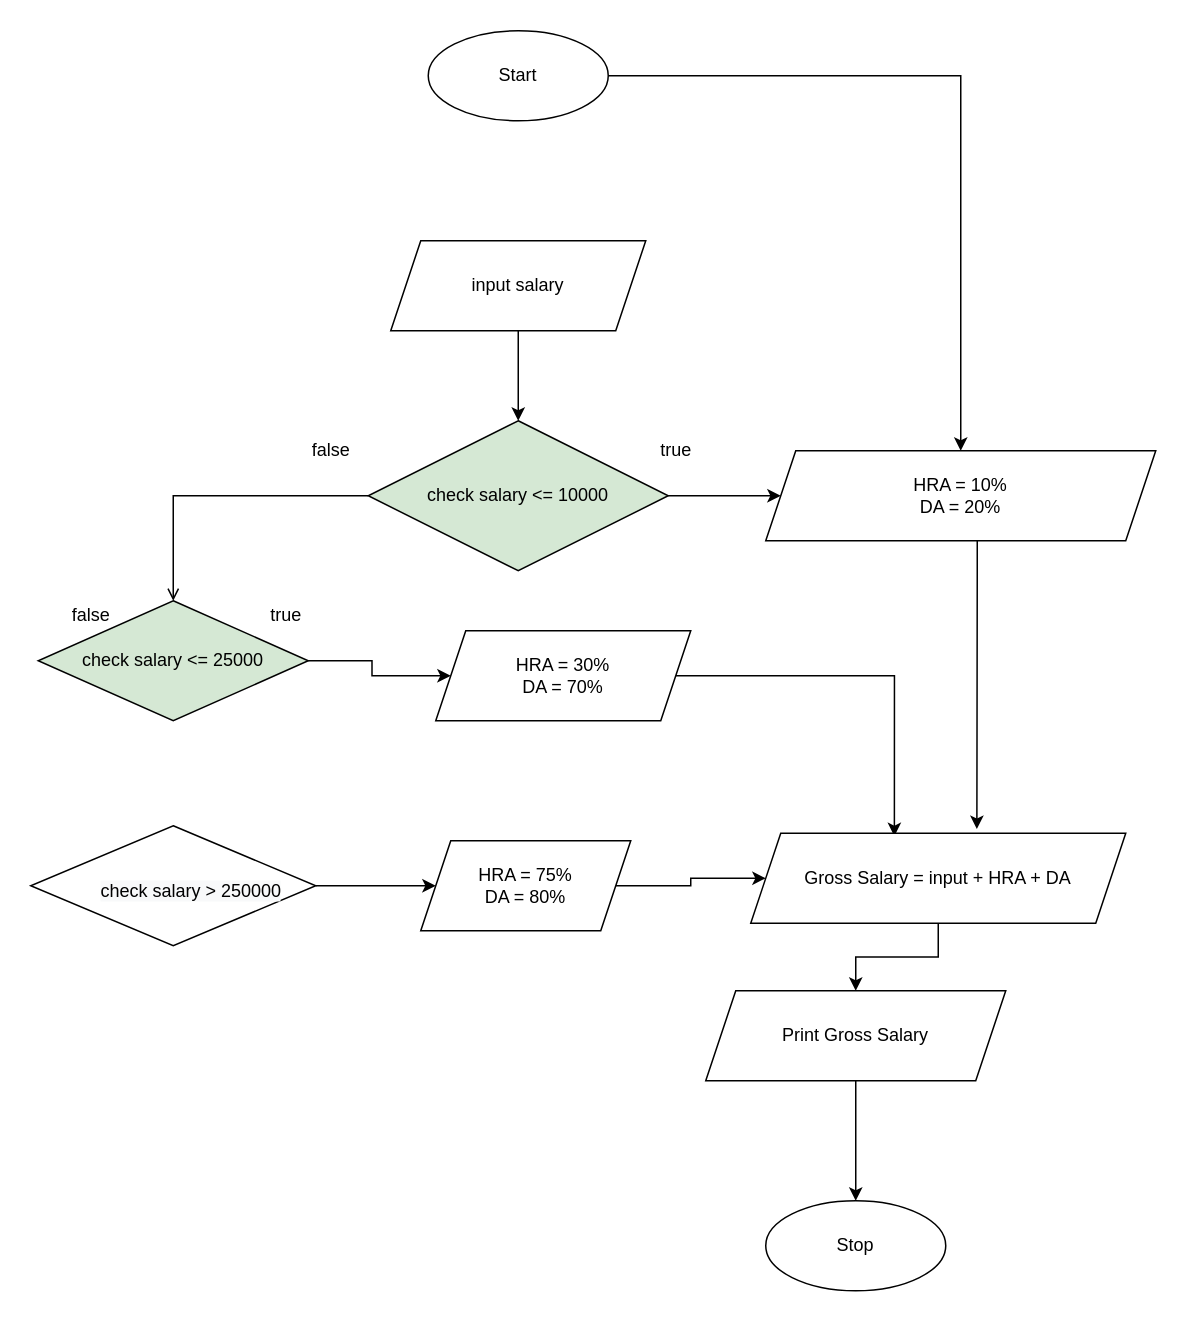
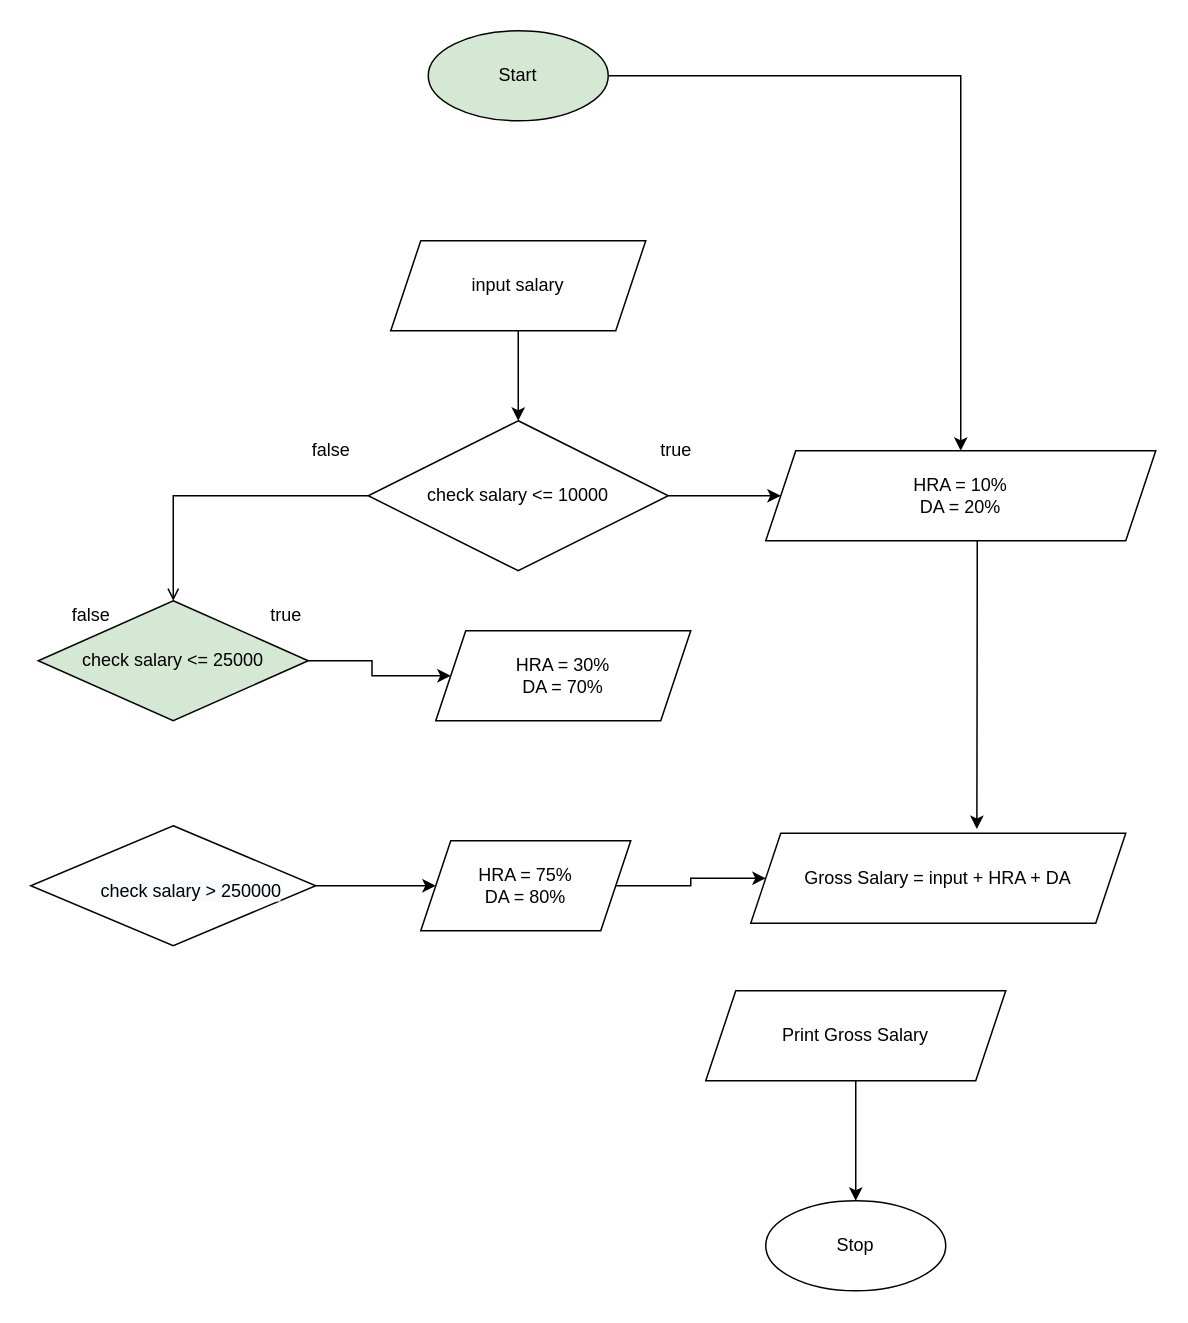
node "Start": fillcolor #ffffff -> #d5e8d4
node "check salary <= 10000": fillcolor #d5e8d4 -> #ffffff
edge "HRA = 30% DA = 70%" -> "Gross Salary = input + HRA + DA": removed
edge "Gross Salary = input + HRA + DA" -> "Print Gross Salary": removed
